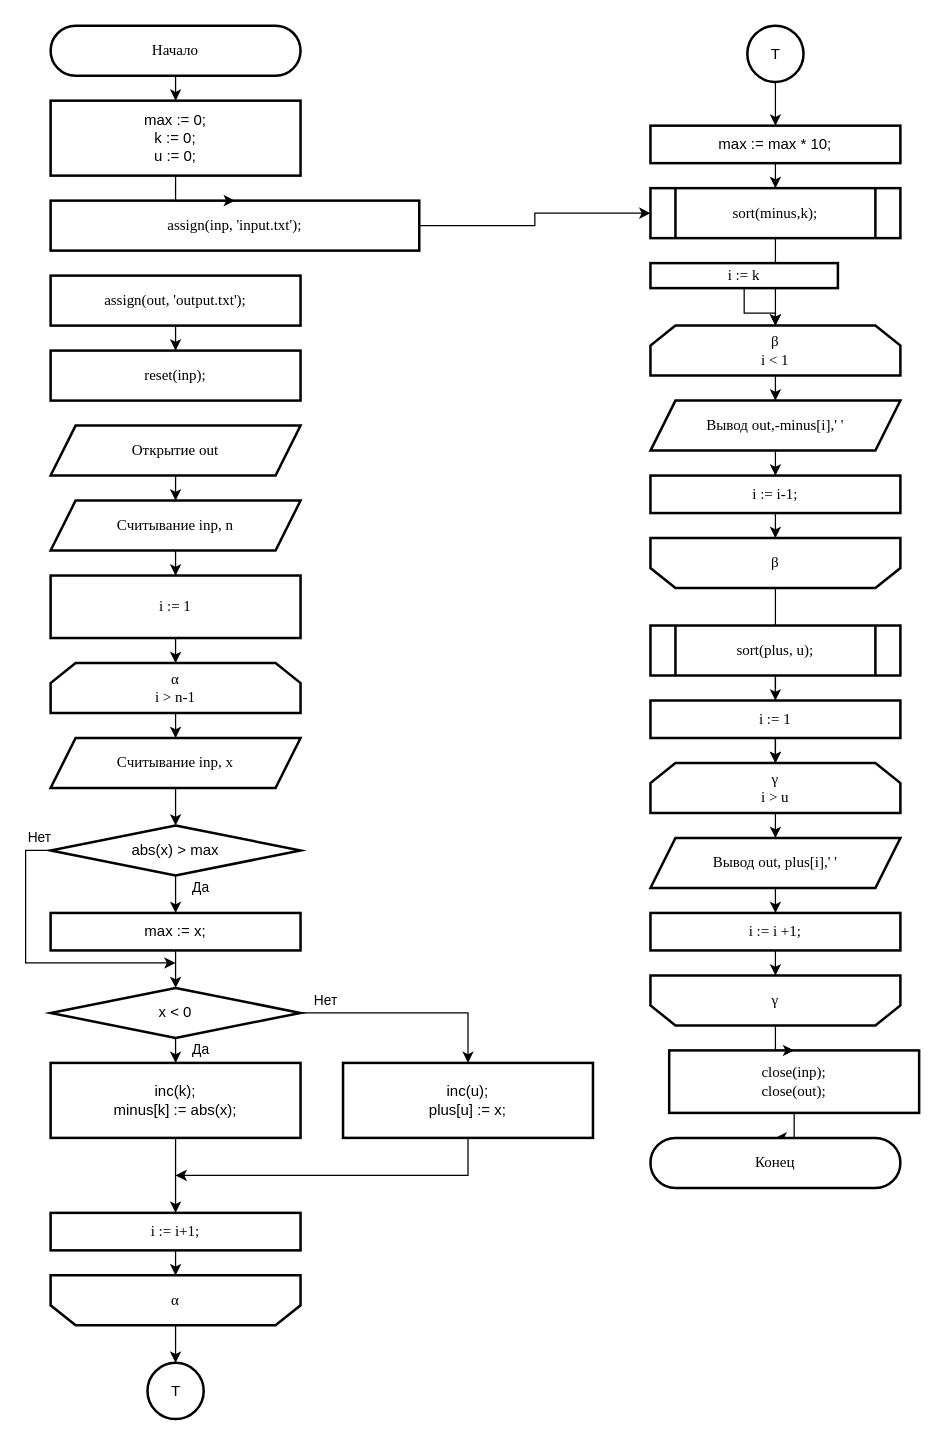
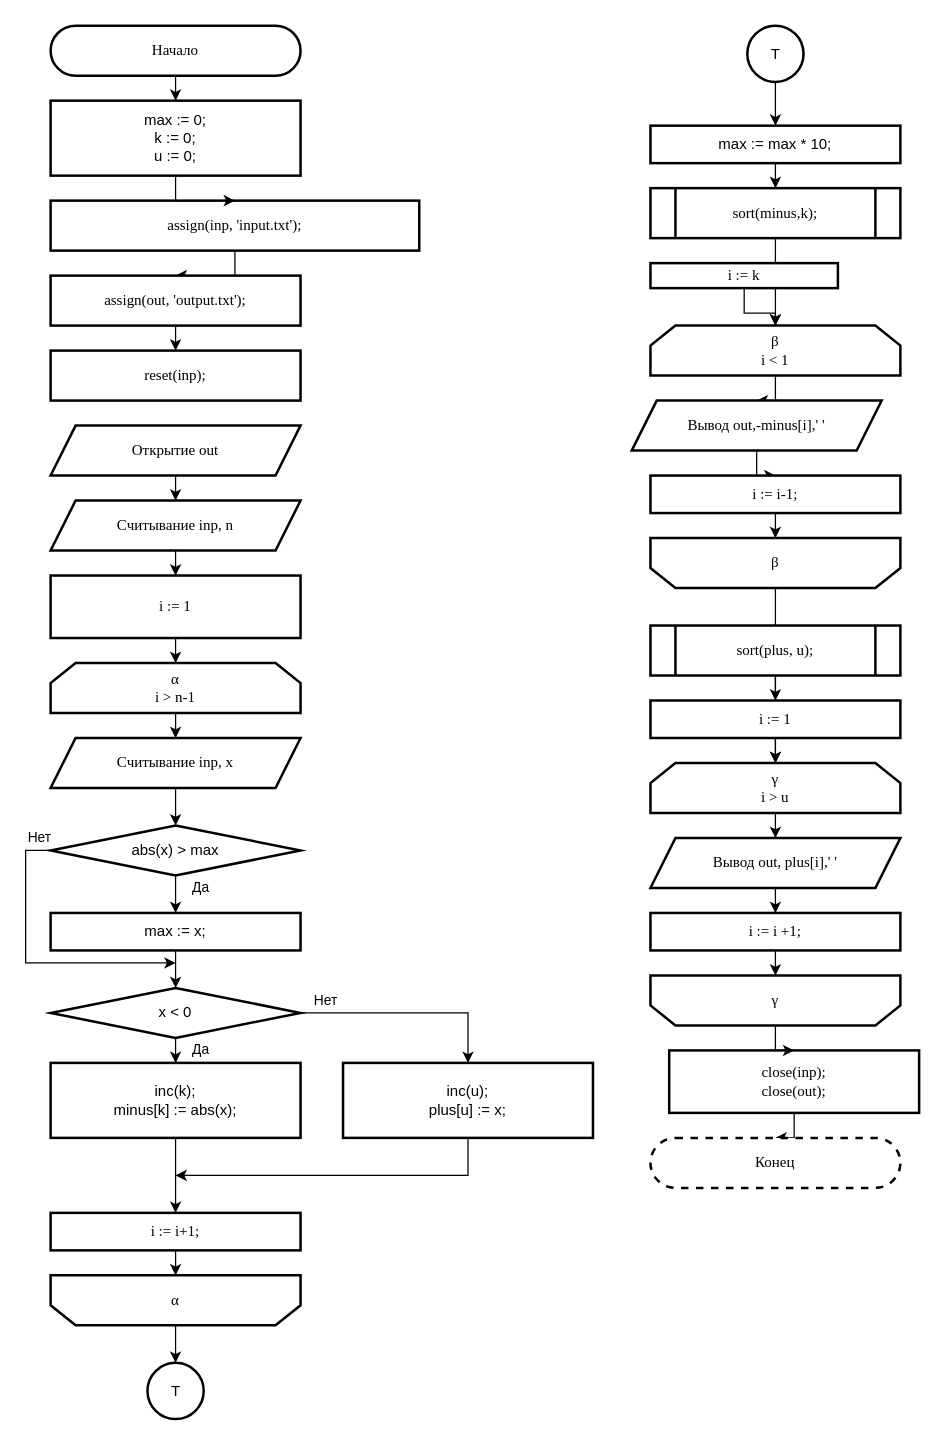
edge "assign(inp, 'input.txt');" -> "sort(minus,k);": now "assign(inp, 'input.txt');" -> "assign(out, 'output.txt');"
node "Вывод out,-minus[i],' '": moved (776, 426) -> (757, 426)
node "Конец": style solid -> dashed
